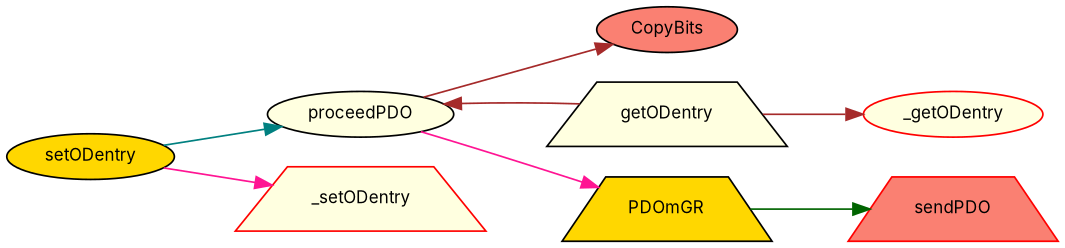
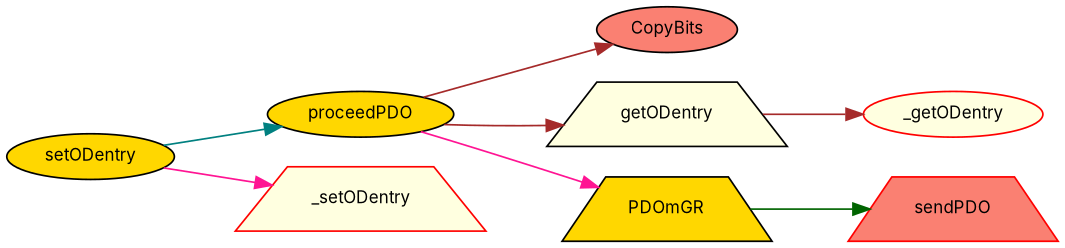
edge "getODentry" -> "proceedPDO": reversed
node "proceedPDO": fillcolor lightyellow -> gold
